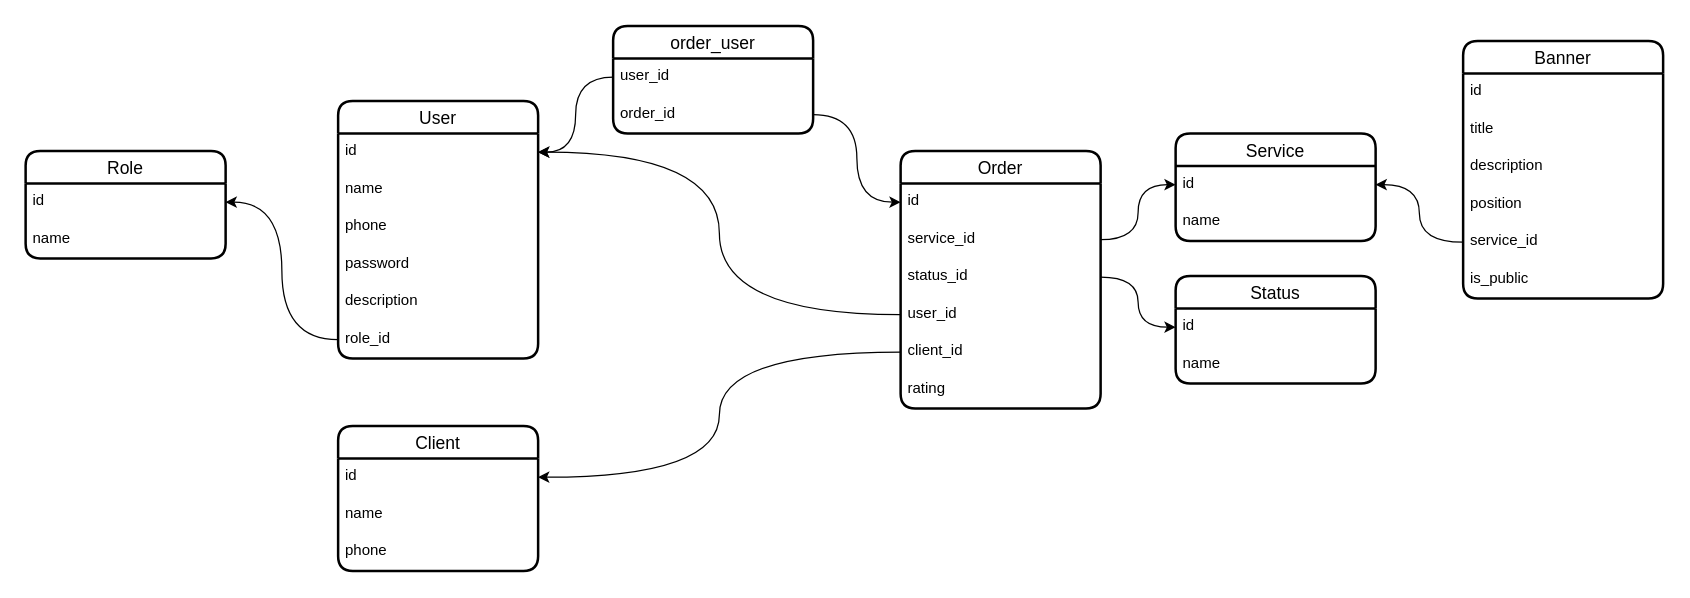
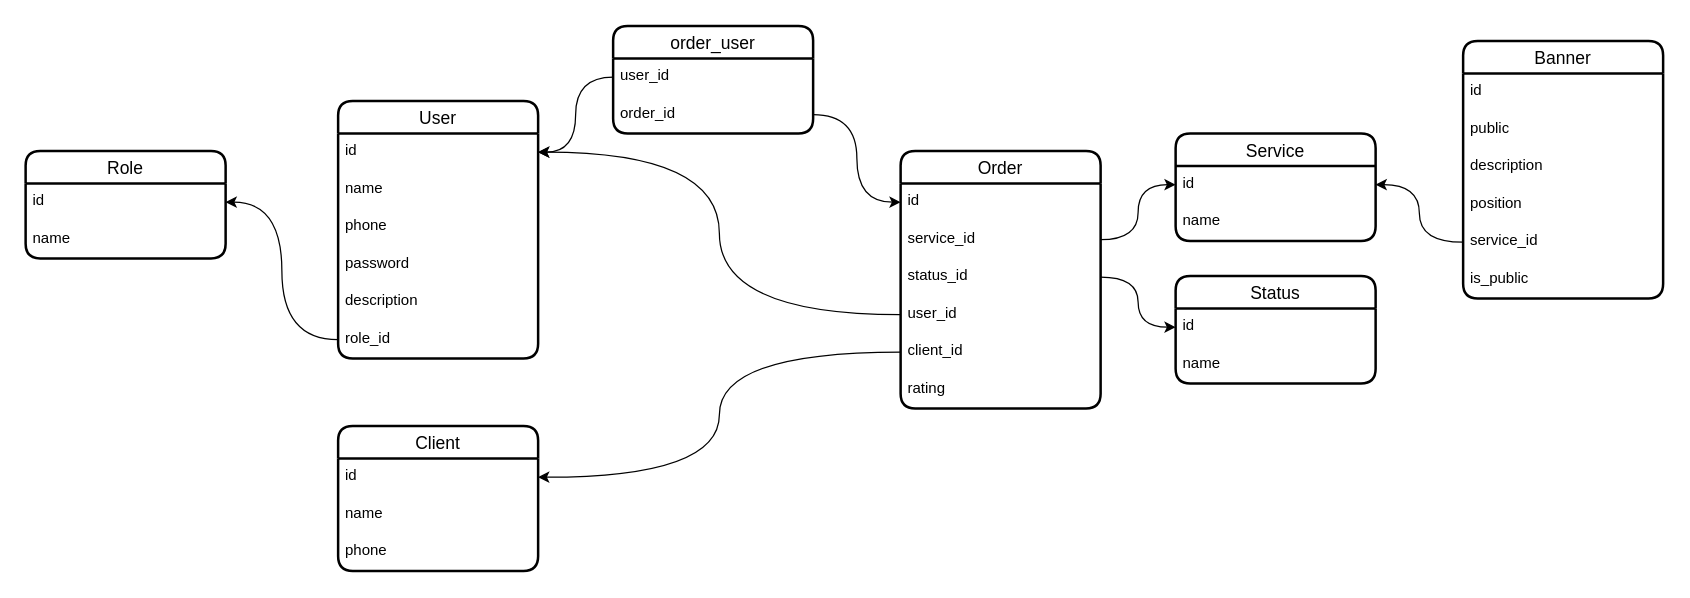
node "title": label "title" -> "public"
